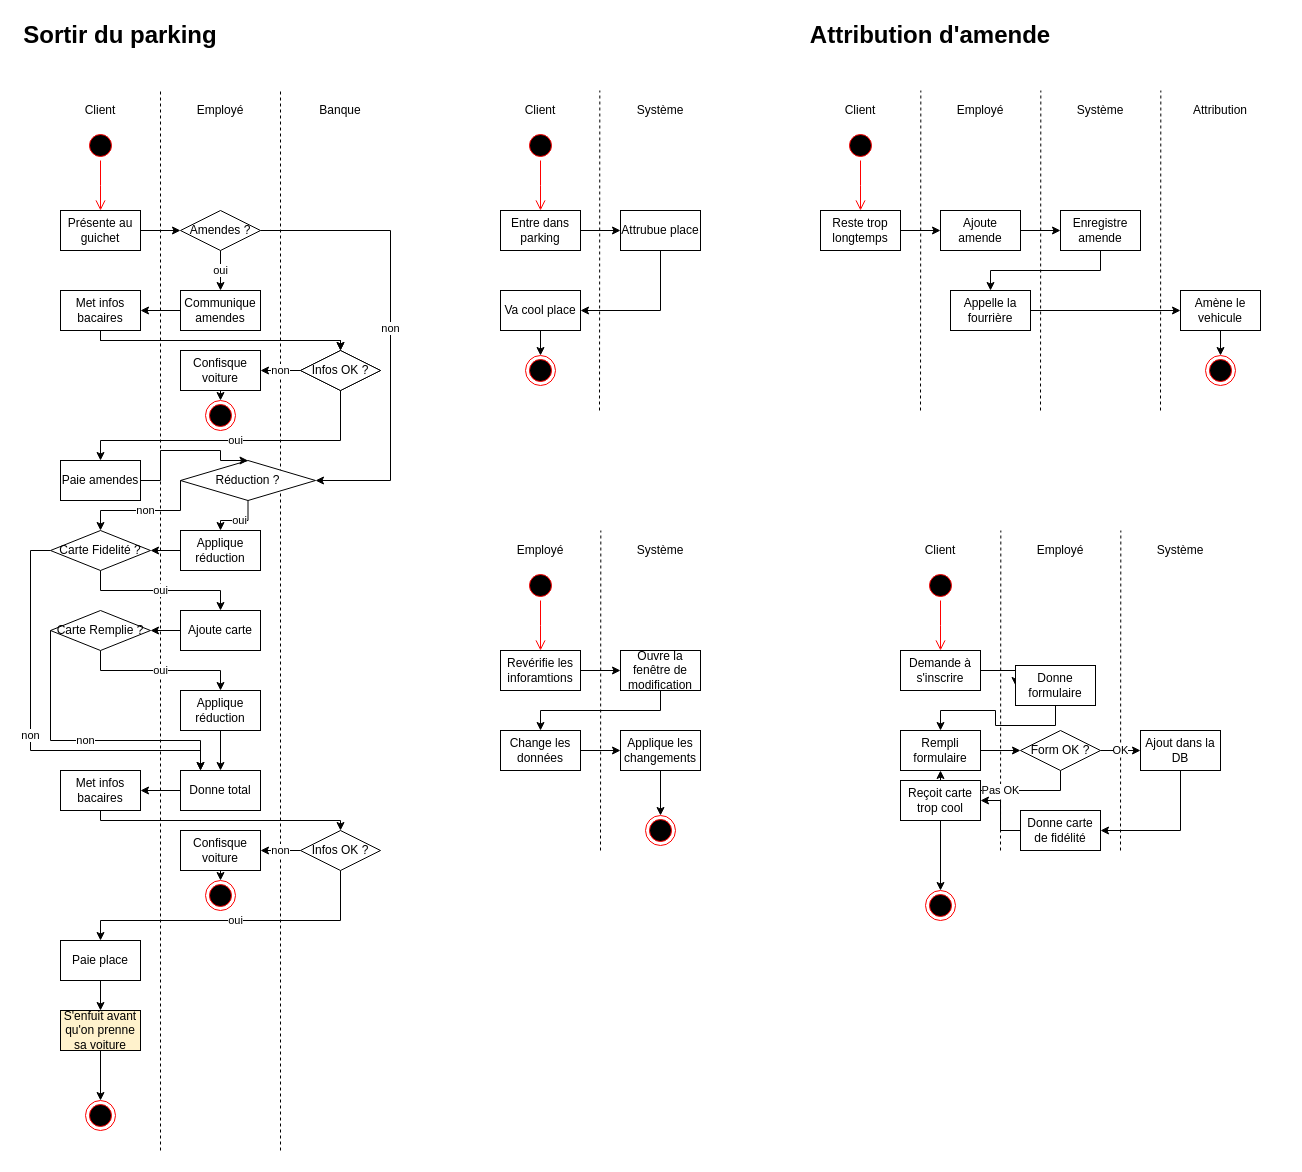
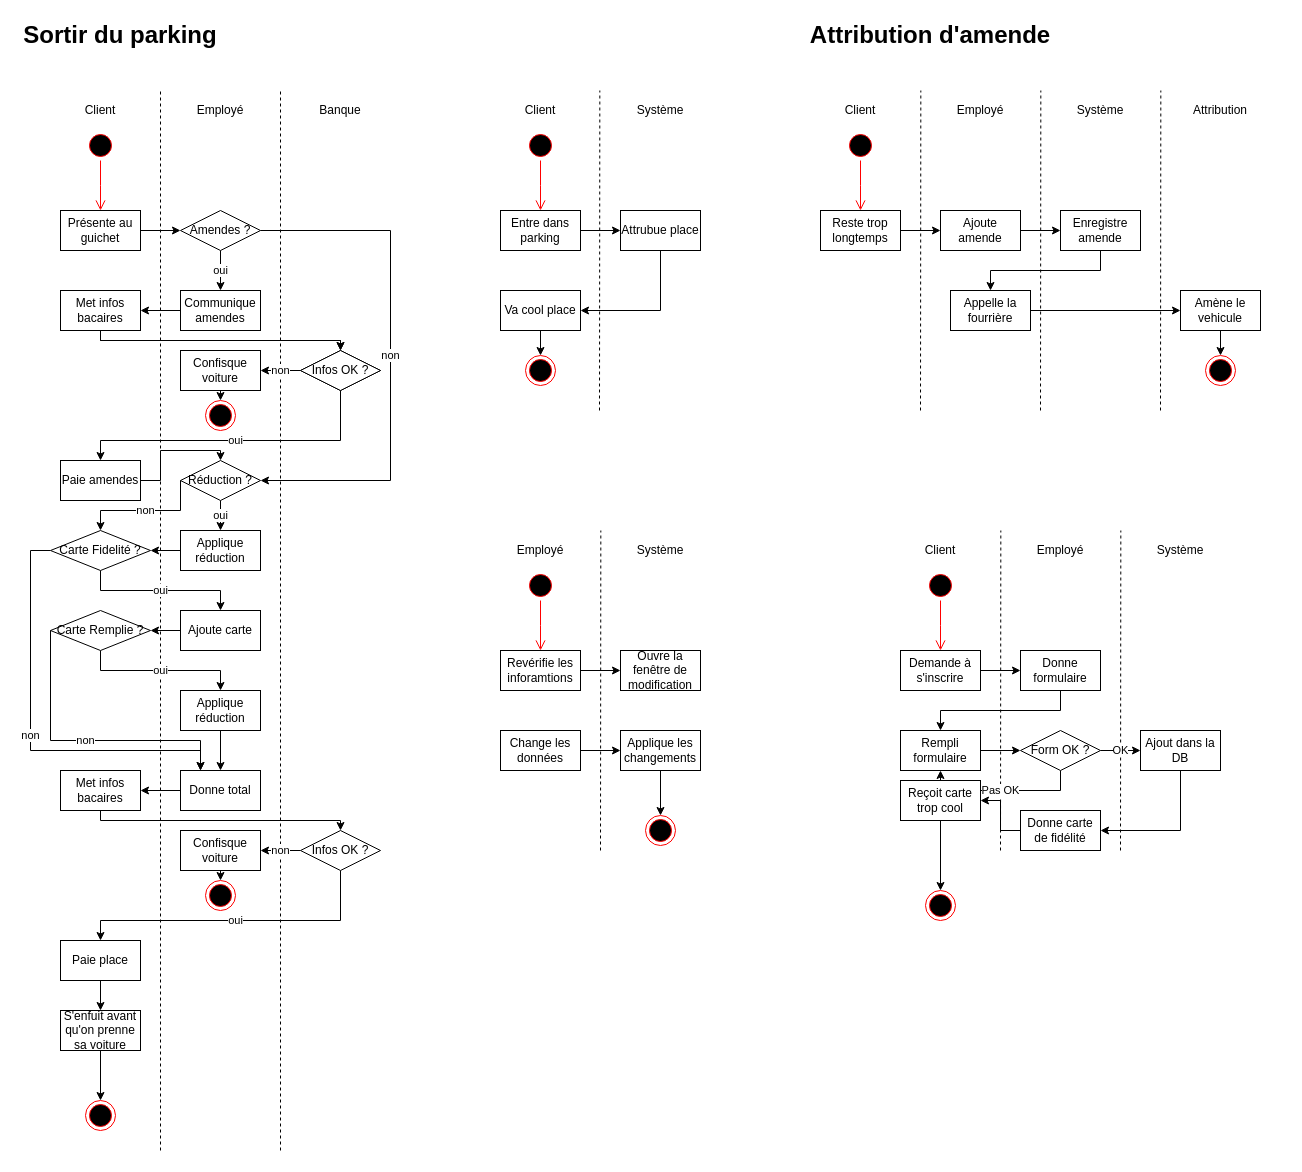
node "Réduction ?": size 135x40 -> 80x40
node "Donne formulaire": moved (1056, 686) -> (1061, 671)
edge "Ouvre la fenêtre de modification" -> "Change les données": removed
node "S'enfuit avant qu'on prenne sa voiture": fillcolor #fff2cc -> #ffffff
